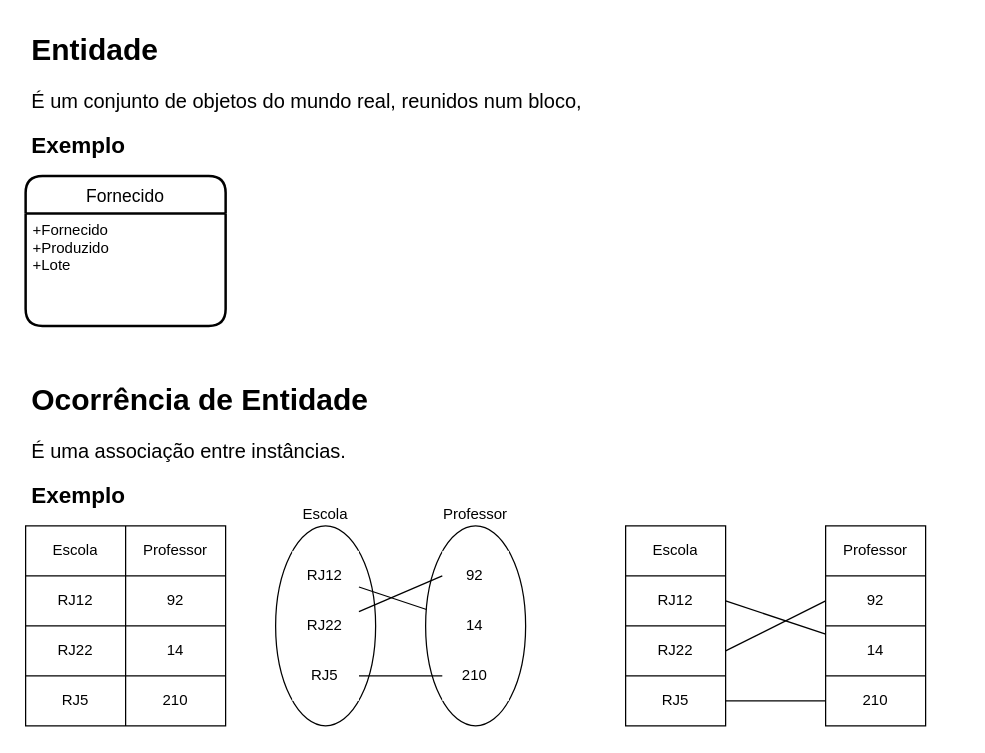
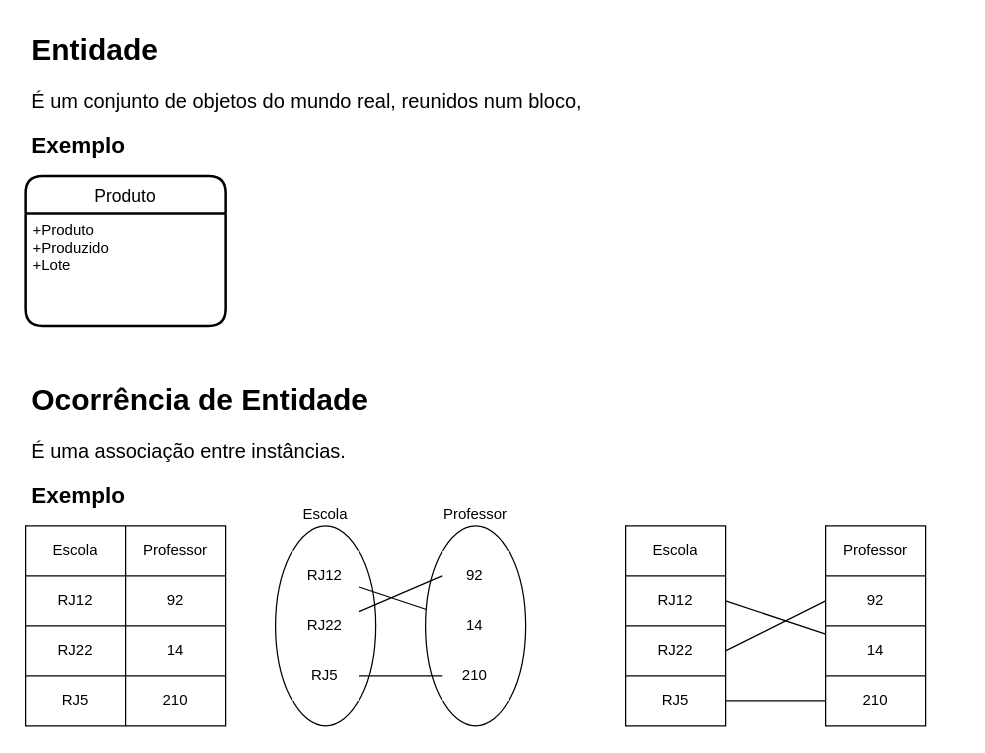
node "Fornecido": label "Fornecido" -> "Produto"
node "+Fornecido +Produzido +Lote": label "+Fornecido +Produzido +Lote" -> "+Produto +Produzido +Lote"
